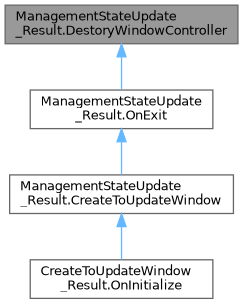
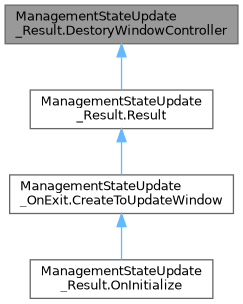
node "ManagementStateUpdate _Result.OnExit": label "ManagementStateUpdate _Result.OnExit" -> "ManagementStateUpdate _Result.Result"
node "ManagementStateUpdate _Result.CreateToUpdateWindow": label "ManagementStateUpdate _Result.CreateToUpdateWindow" -> "ManagementStateUpdate _OnExit.CreateToUpdateWindow"
node "CreateToUpdateWindow _Result.OnInitialize": label "CreateToUpdateWindow _Result.OnInitialize" -> "ManagementStateUpdate _Result.OnInitialize"
